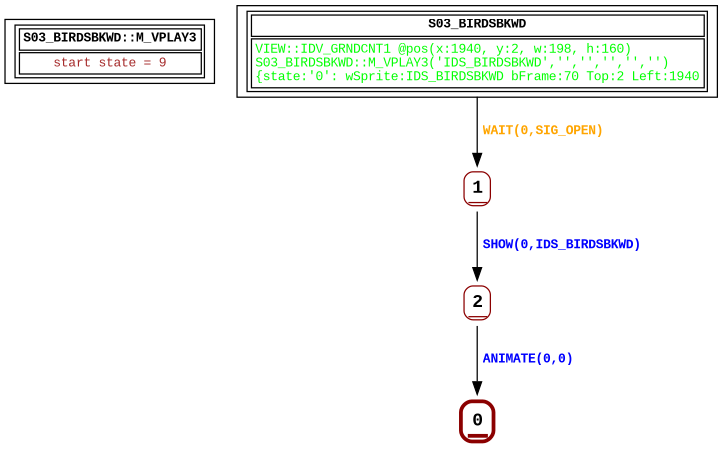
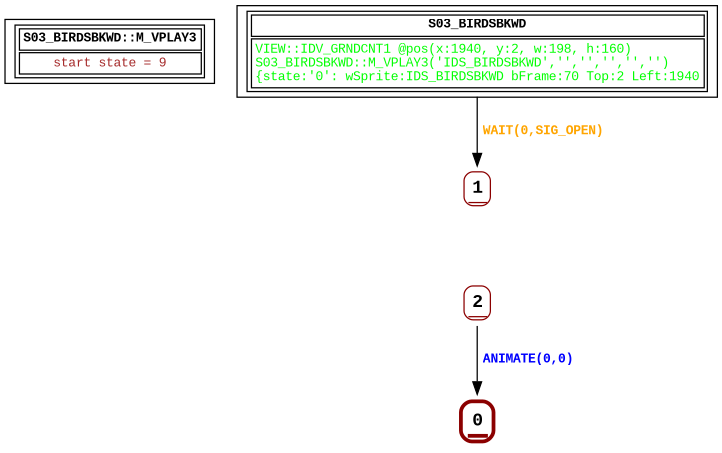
edge "1" -> "2": removed, label "SHOW(0,IDS_BIRDSBKWD)"
